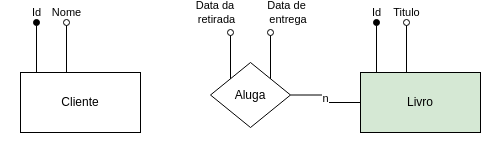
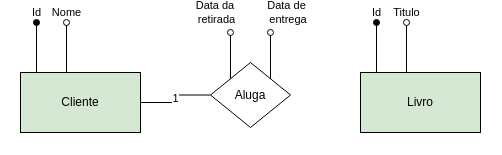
edge "Aluga" -- "Cliente": added, label "1"
edge "Aluga" -- "Livro": removed, label "n"
node "Cliente": fillcolor #ffffff -> #d5e8d4
